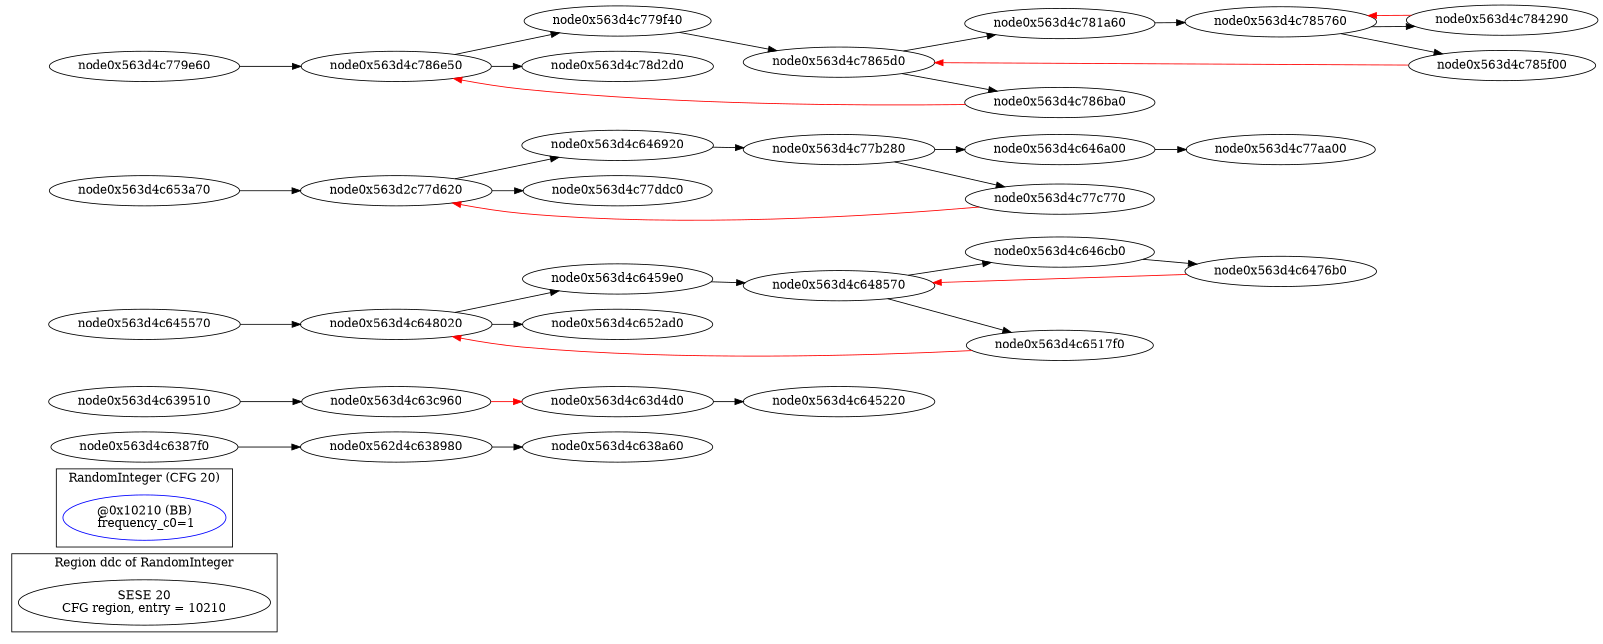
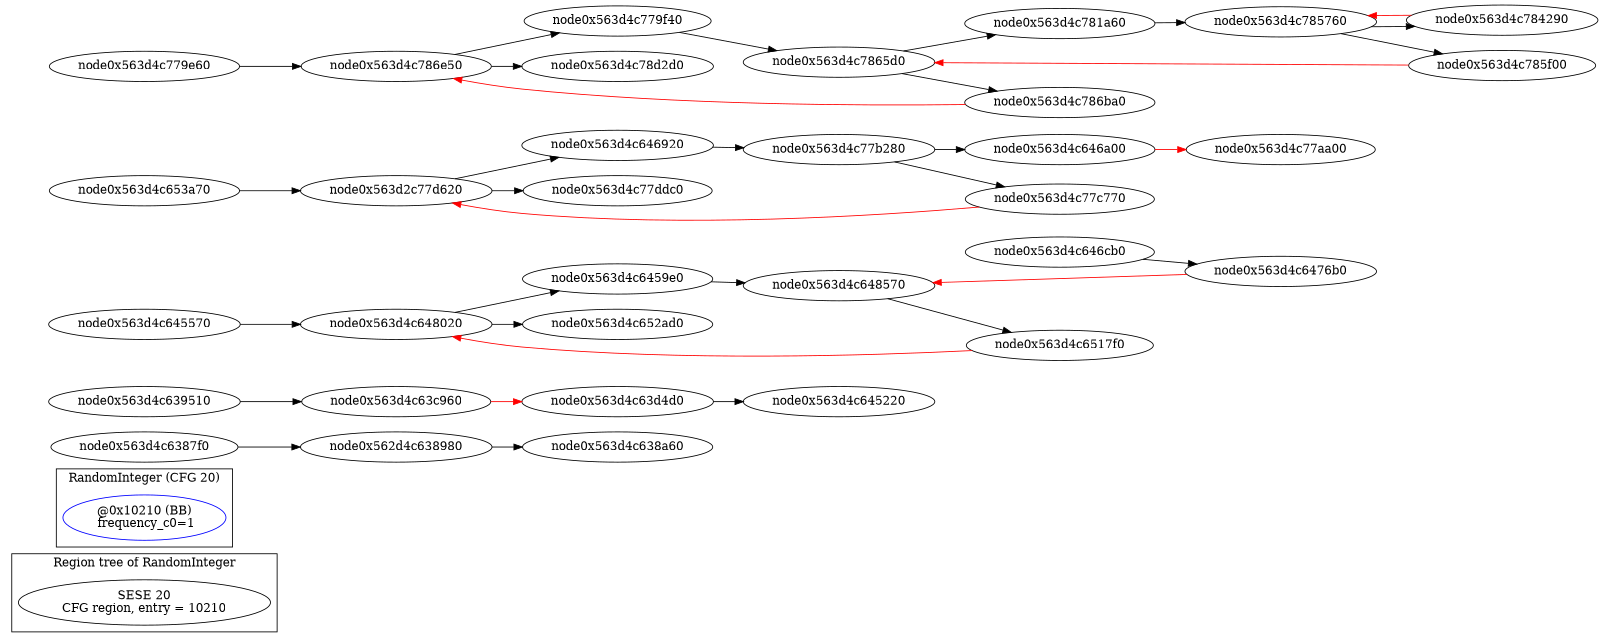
edge "node0x563d4c646a00" -> "node0x563d4c77aa00": color black -> red
edge "node0x563d4c648570" -> "node0x563d4c646cb0": removed
cluster "Region ddc of RandomInteger": label "Region ddc of RandomInteger" -> "Region tree of RandomInteger"
